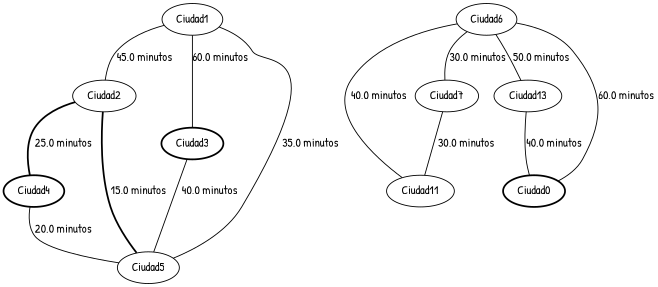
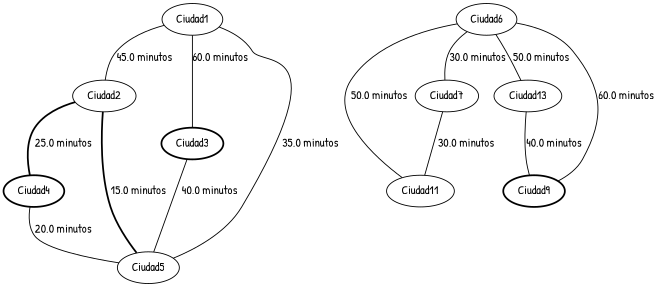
edge "Ciudad6" -- "Ciudad11": label "40.0 minutos" -> "50.0 minutos"
node "Ciudad0": label "Ciudad0" -> "Ciudad9"
